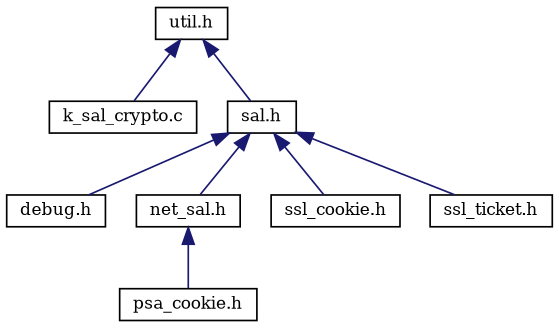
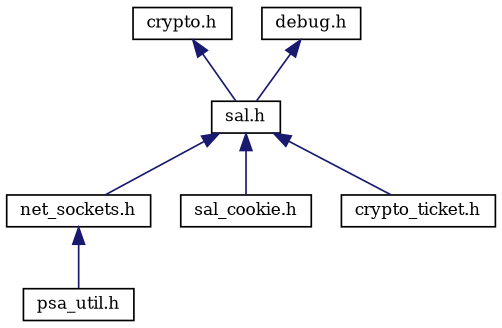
node "util.h": label "util.h" -> "crypto.h"
node "k_sal_crypto.c": removed
edge "debug.h" -> "sal.h": reversed
node "net_sal.h": label "net_sal.h" -> "net_sockets.h"
node "ssl_cookie.h": label "ssl_cookie.h" -> "sal_cookie.h"
node "ssl_ticket.h": label "ssl_ticket.h" -> "crypto_ticket.h"
node "psa_cookie.h": label "psa_cookie.h" -> "psa_util.h"
